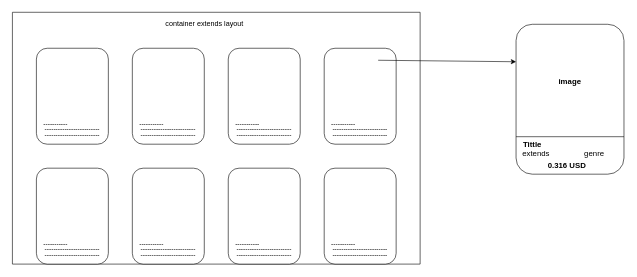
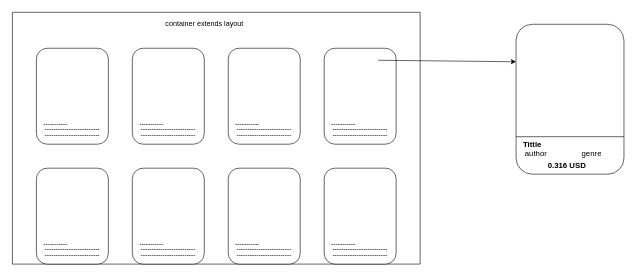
node "image": removed
node "extends genre": label "extends genre" -> "author genre"
